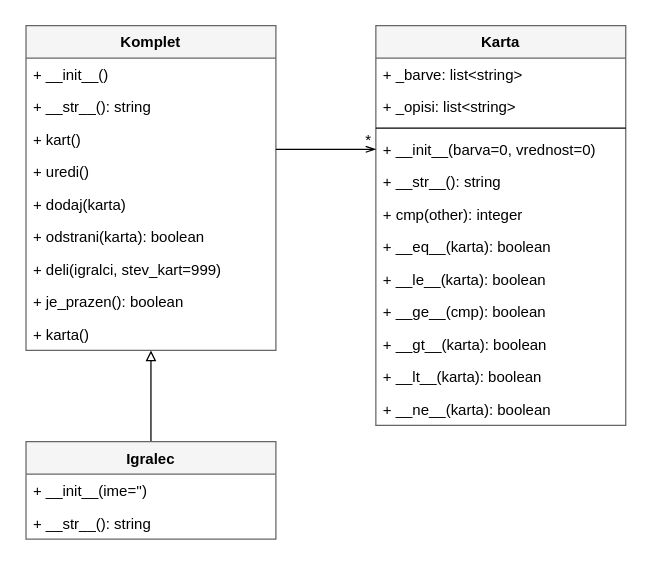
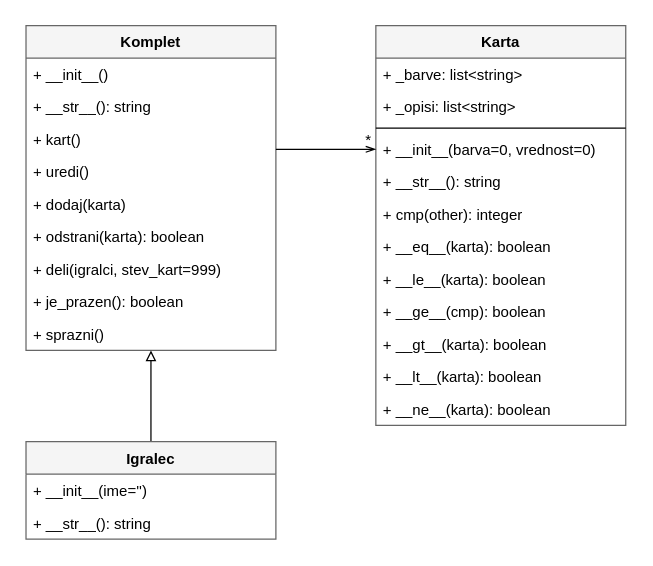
node "+ karta()": label "+ karta()" -> "+ sprazni()"
